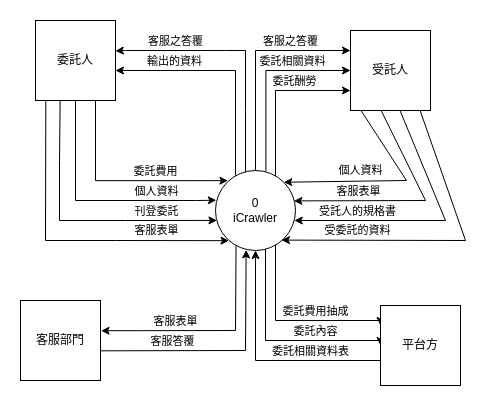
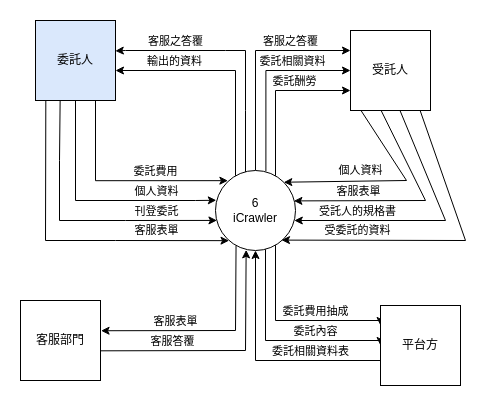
node "委託人": fillcolor #ffffff -> #dae8fc
node "0 iCrawler": label "0 iCrawler" -> "6 iCrawler"
